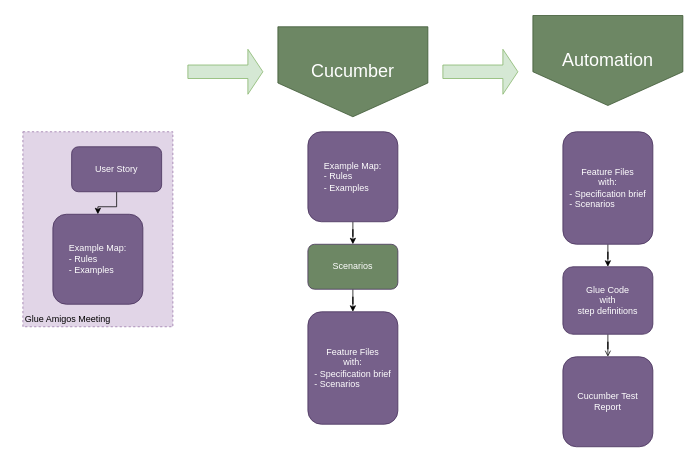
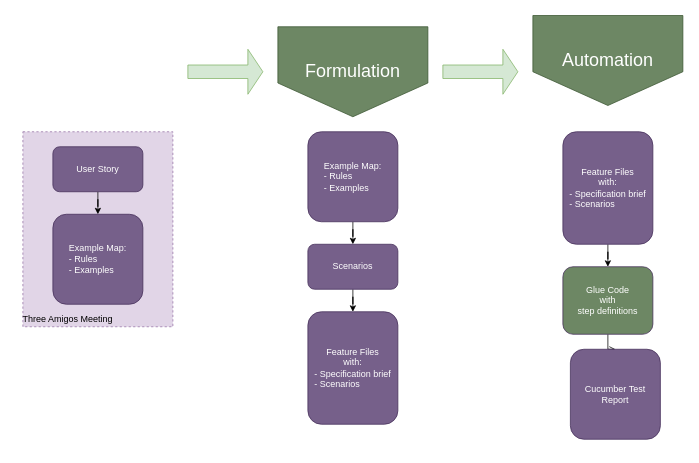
node "Cucumber": label "Cucumber" -> "Formulation"
node "User Story": moved (117, 169) -> (98, 169)
node "Scenarios": fillcolor #6d8764 -> #76608a
node "Glue Code with step definitions": fillcolor #76608a -> #6d8764
node "Glue Amigos Meeting": label "Glue Amigos Meeting" -> "Three Amigos Meeting"
node "Cucumber Test Report": moved (608, 402) -> (615, 394)
